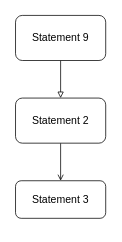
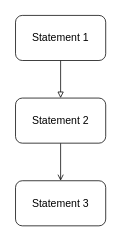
node "Statement 9": label "Statement 9" -> "Statement 1"
node "Statement 3": size 90x38 -> 90x45
